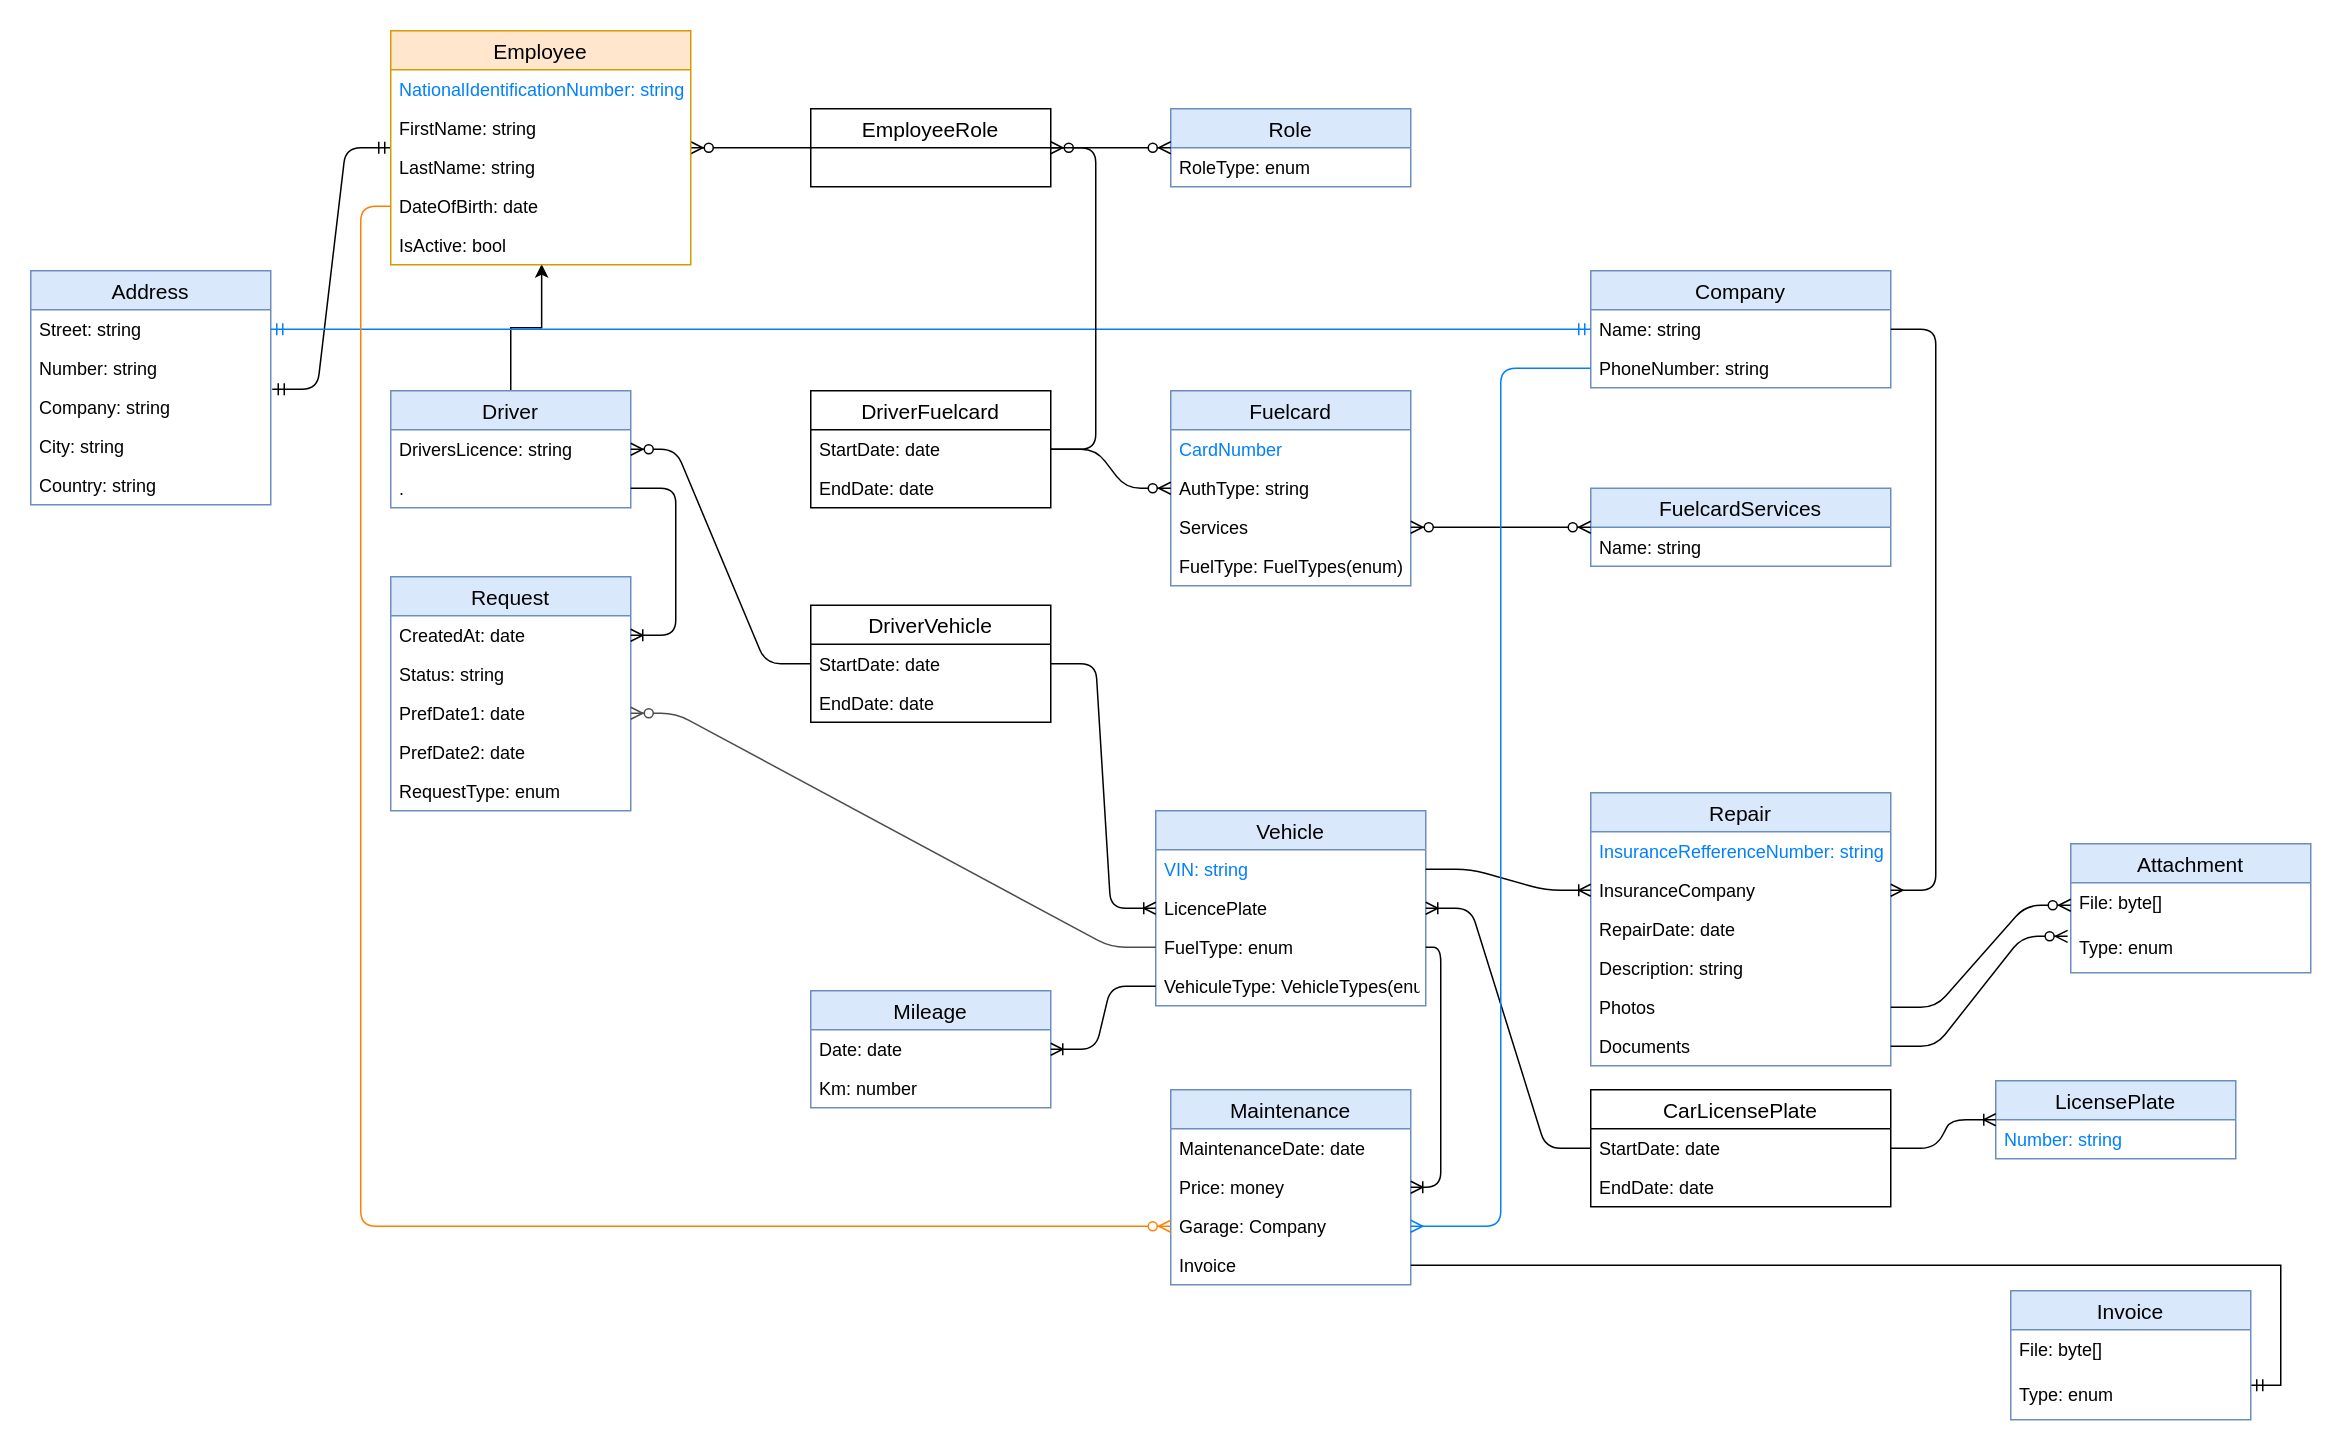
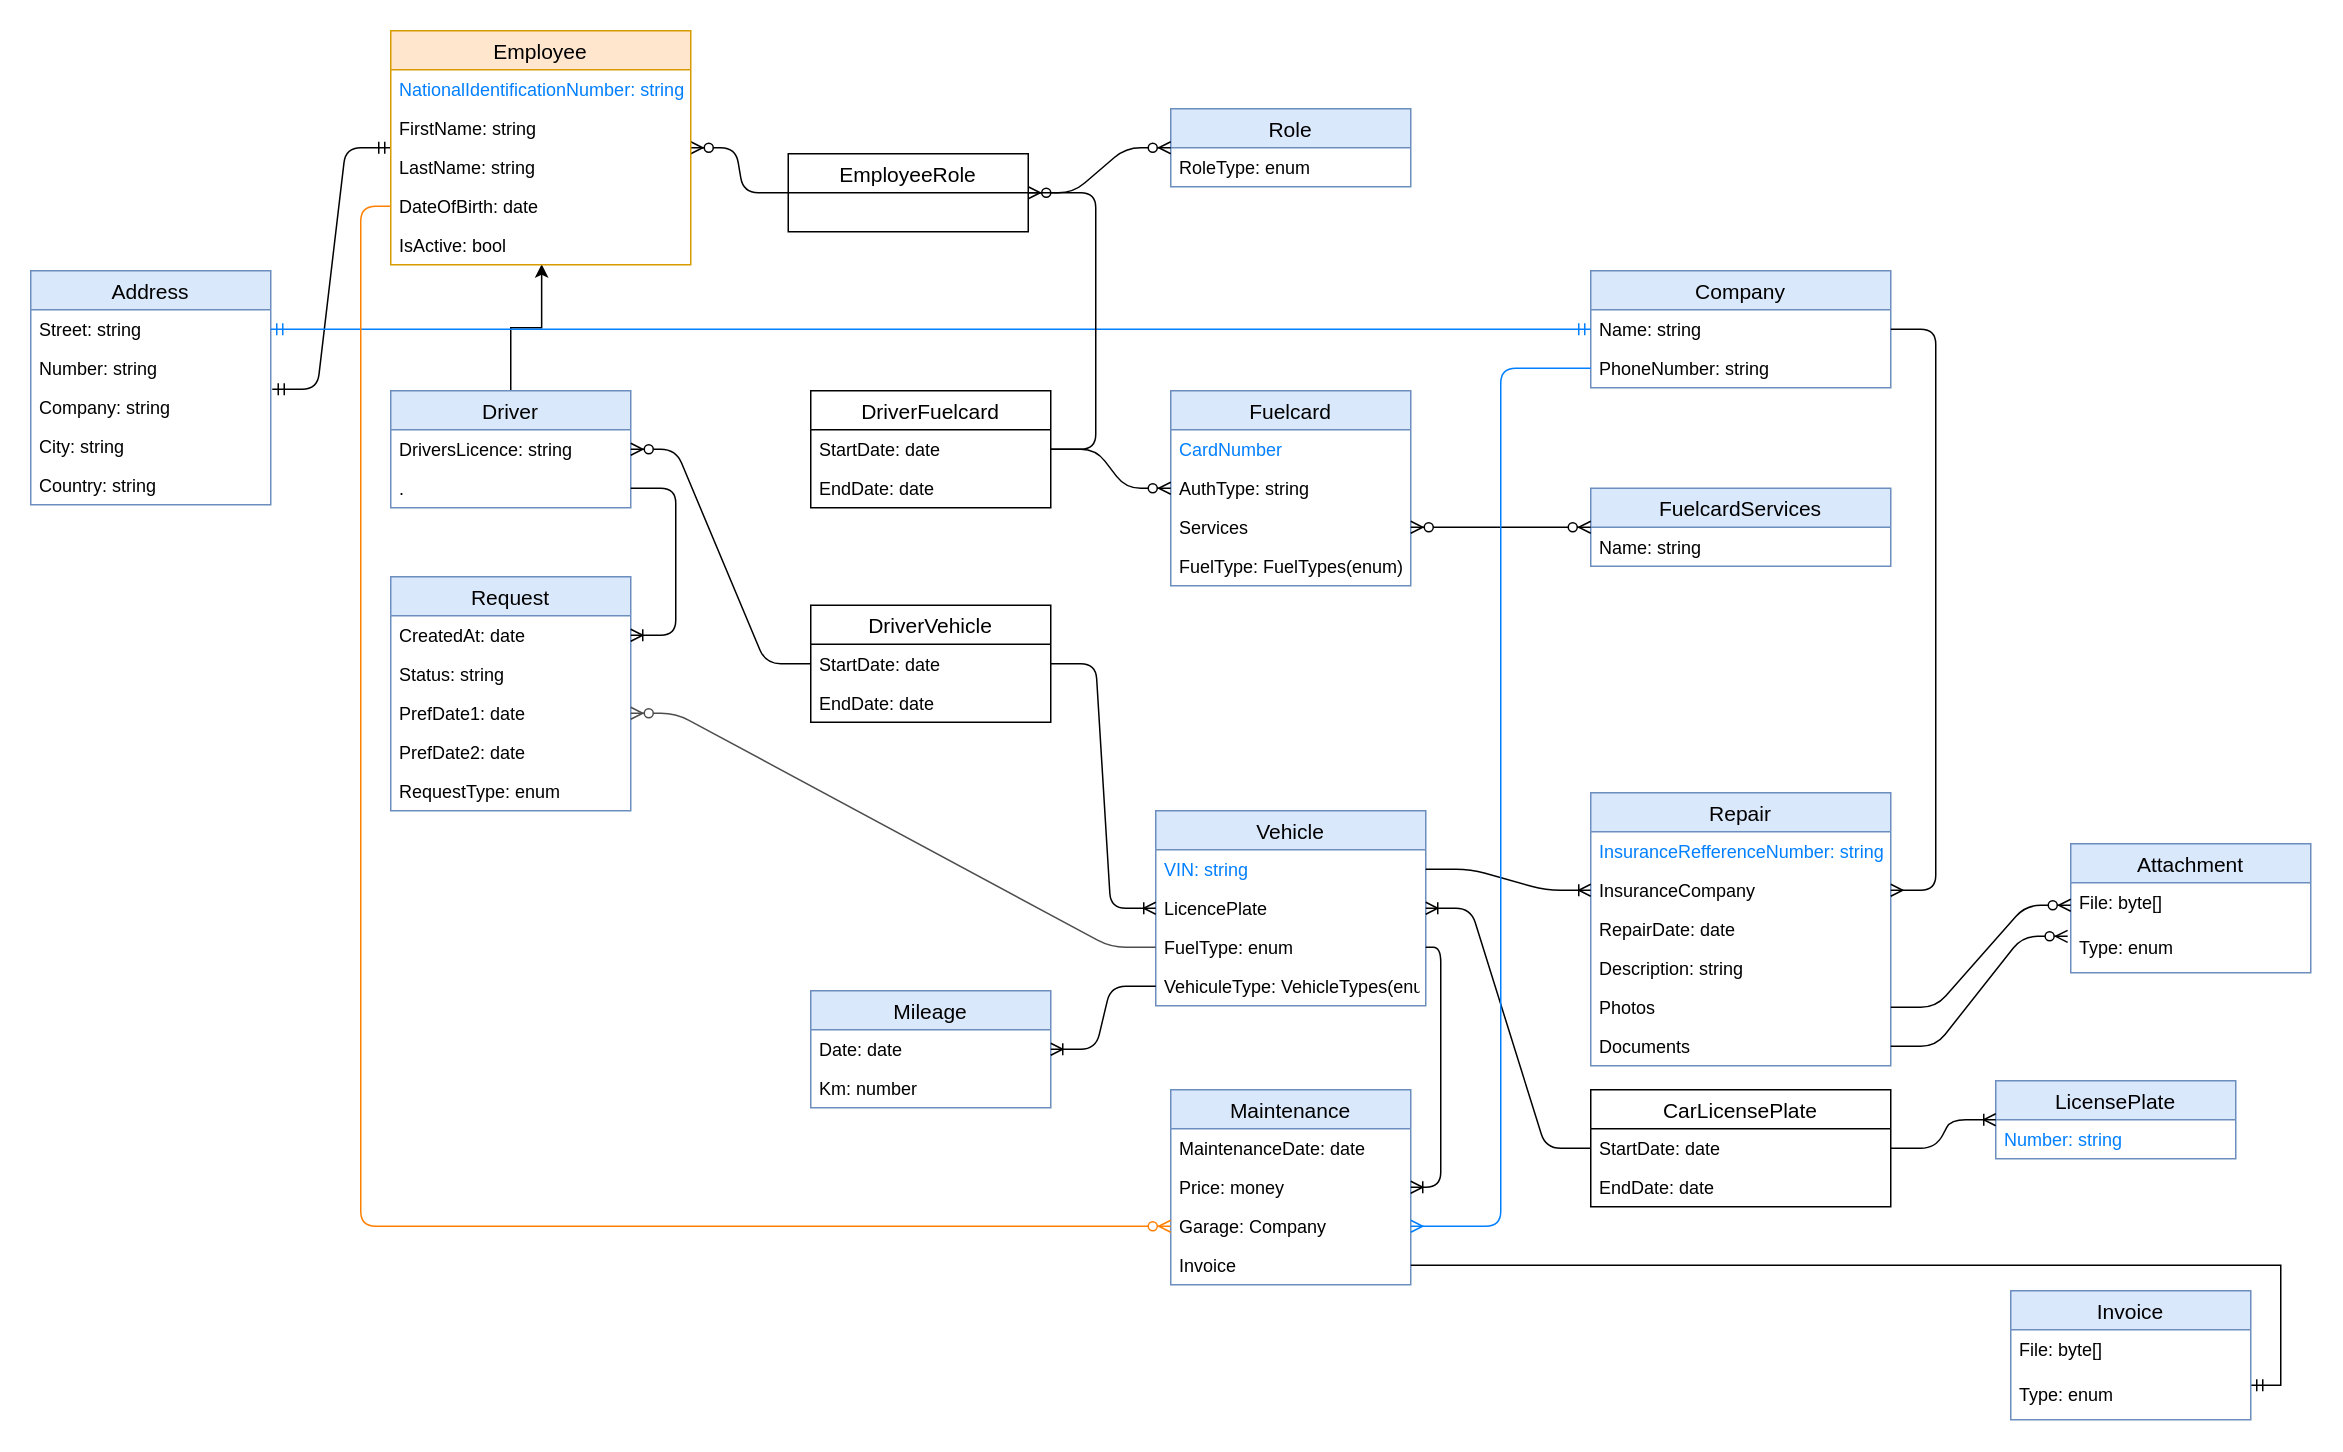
node "EmployeeRole": moved (931, 148) -> (908, 193)
